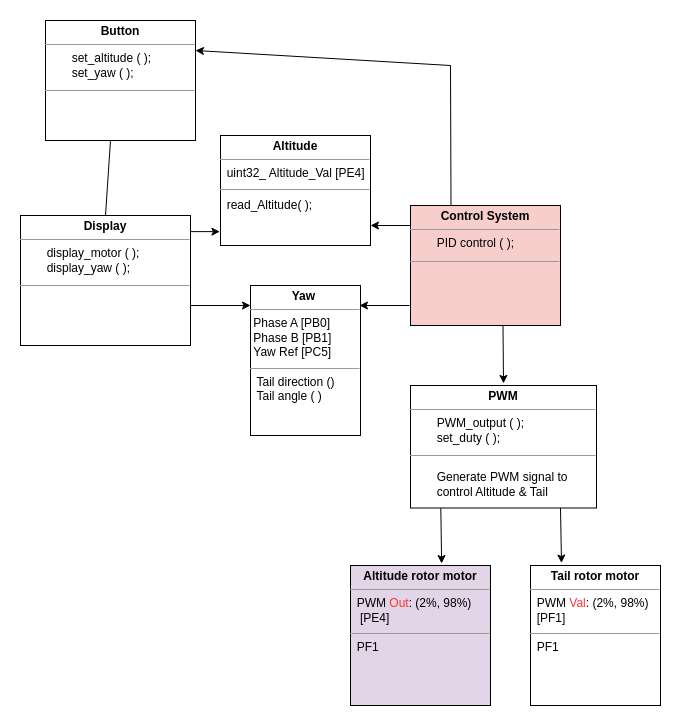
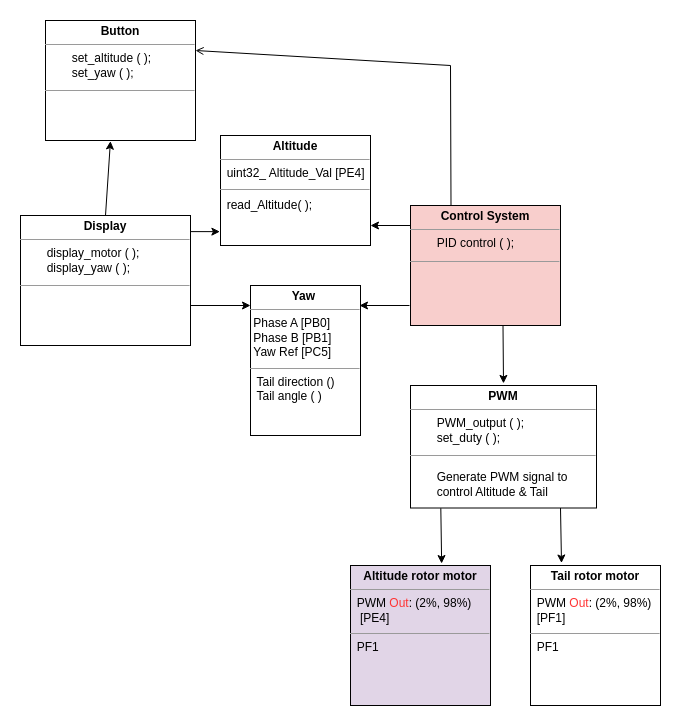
edge "Control System PID control ( );" -> "Button set_altitude ( ); set_yaw ( );": arrowhead classic -> open
edge "Button set_altitude ( ); set_yaw ( );" -- "Display display_motor ( ); display_yaw ( );": arrowhead none -> classic
node "Tail rotor motor PWM Val: (2%, 98%) [PF1] PF1": label "Tail rotor motor PWM Val: (2%, 98%) [PF1] PF1" -> "Tail rotor motor PWM Out: (2%, 98%) [PF1] PF1"
